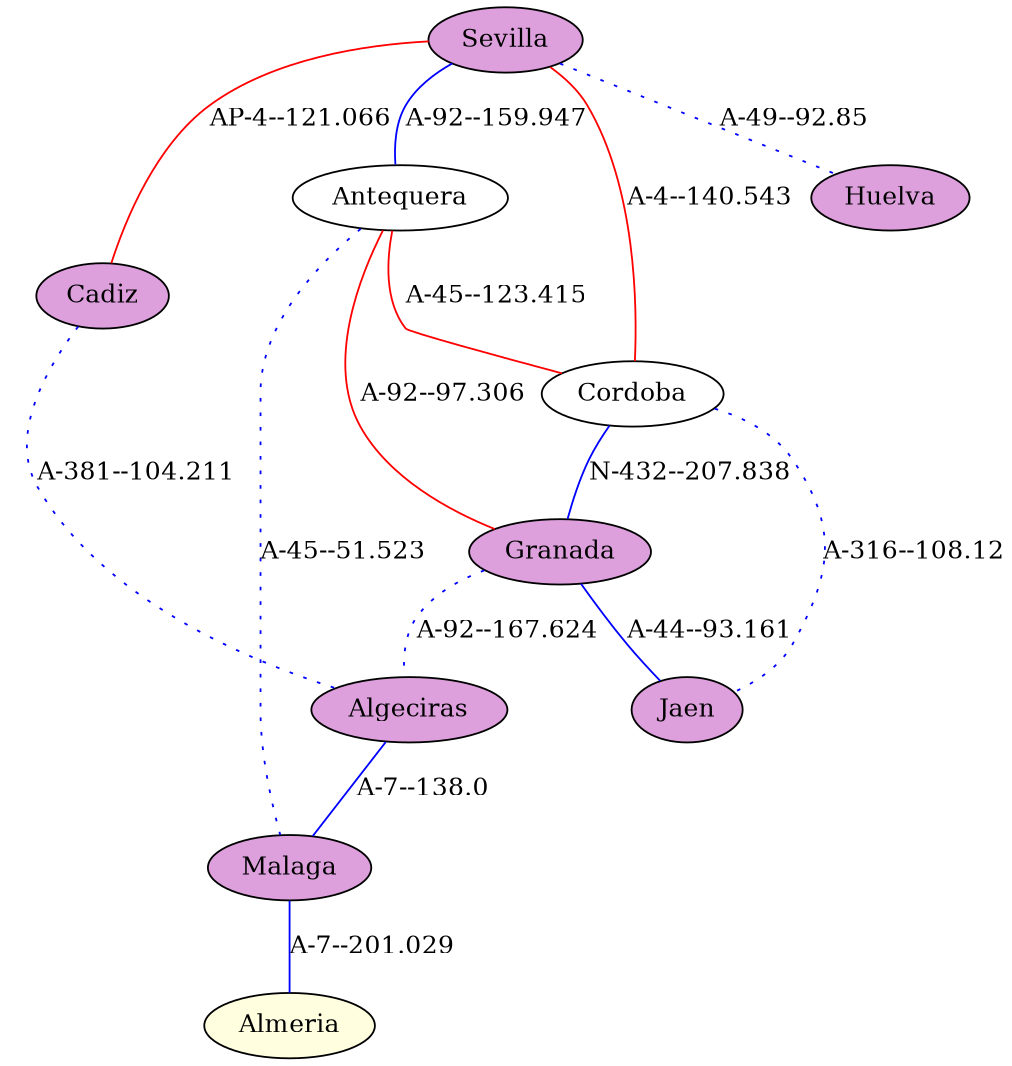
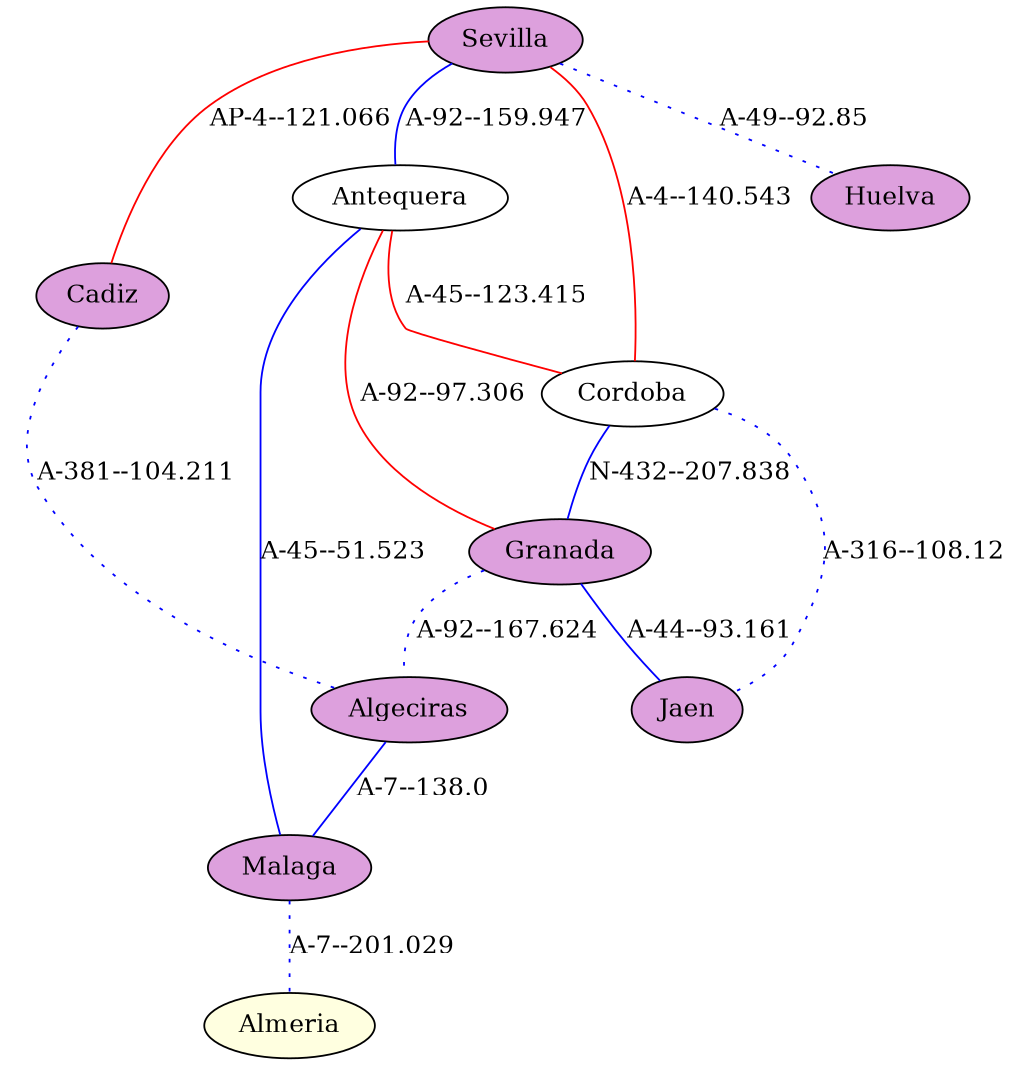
edge "Antequera" -- "Malaga": style dotted -> solid
edge "Malaga" -- "Almeria": style solid -> dotted
